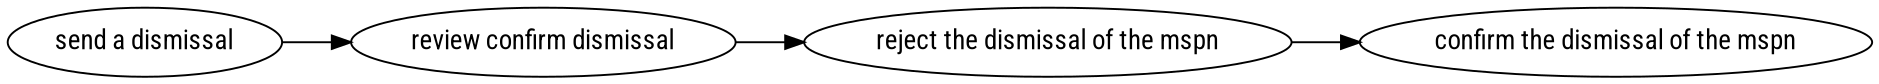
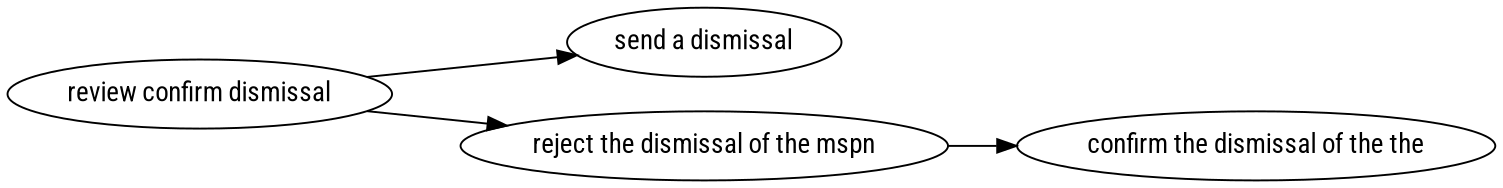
edge "send a dismissal" -> "review confirm dismissal": reversed
node "confirm the dismissal of the mspn": label "confirm the dismissal of the mspn" -> "confirm the dismissal of the the"
